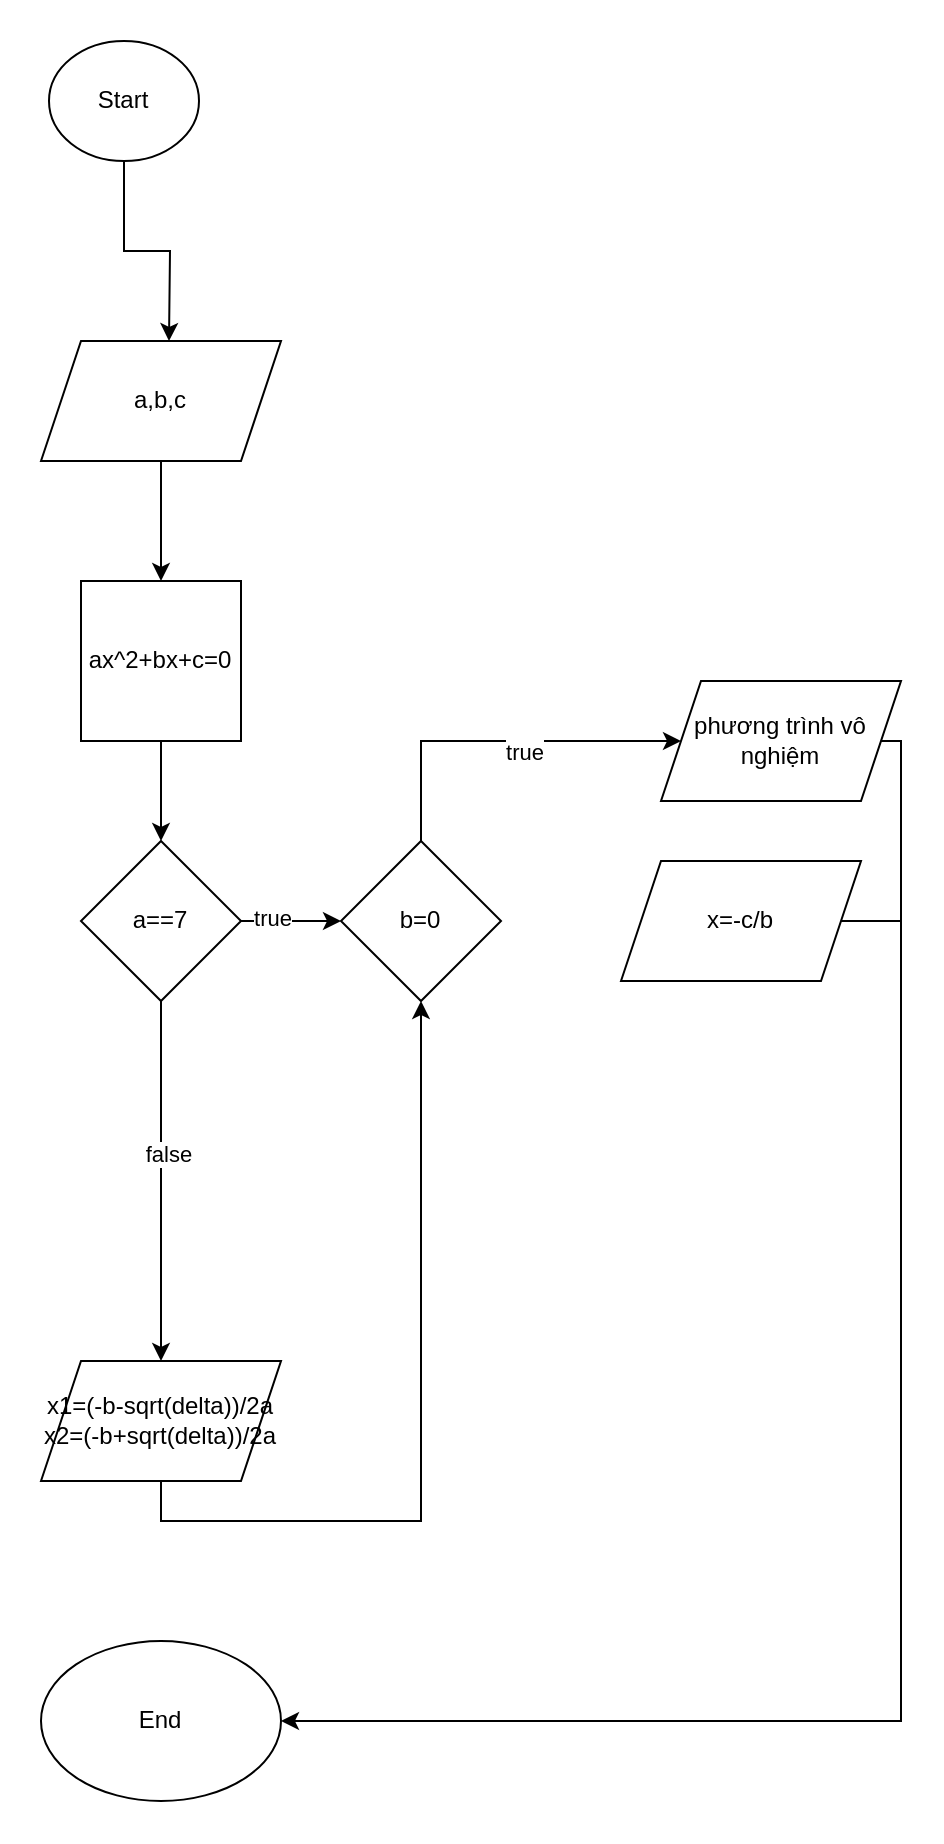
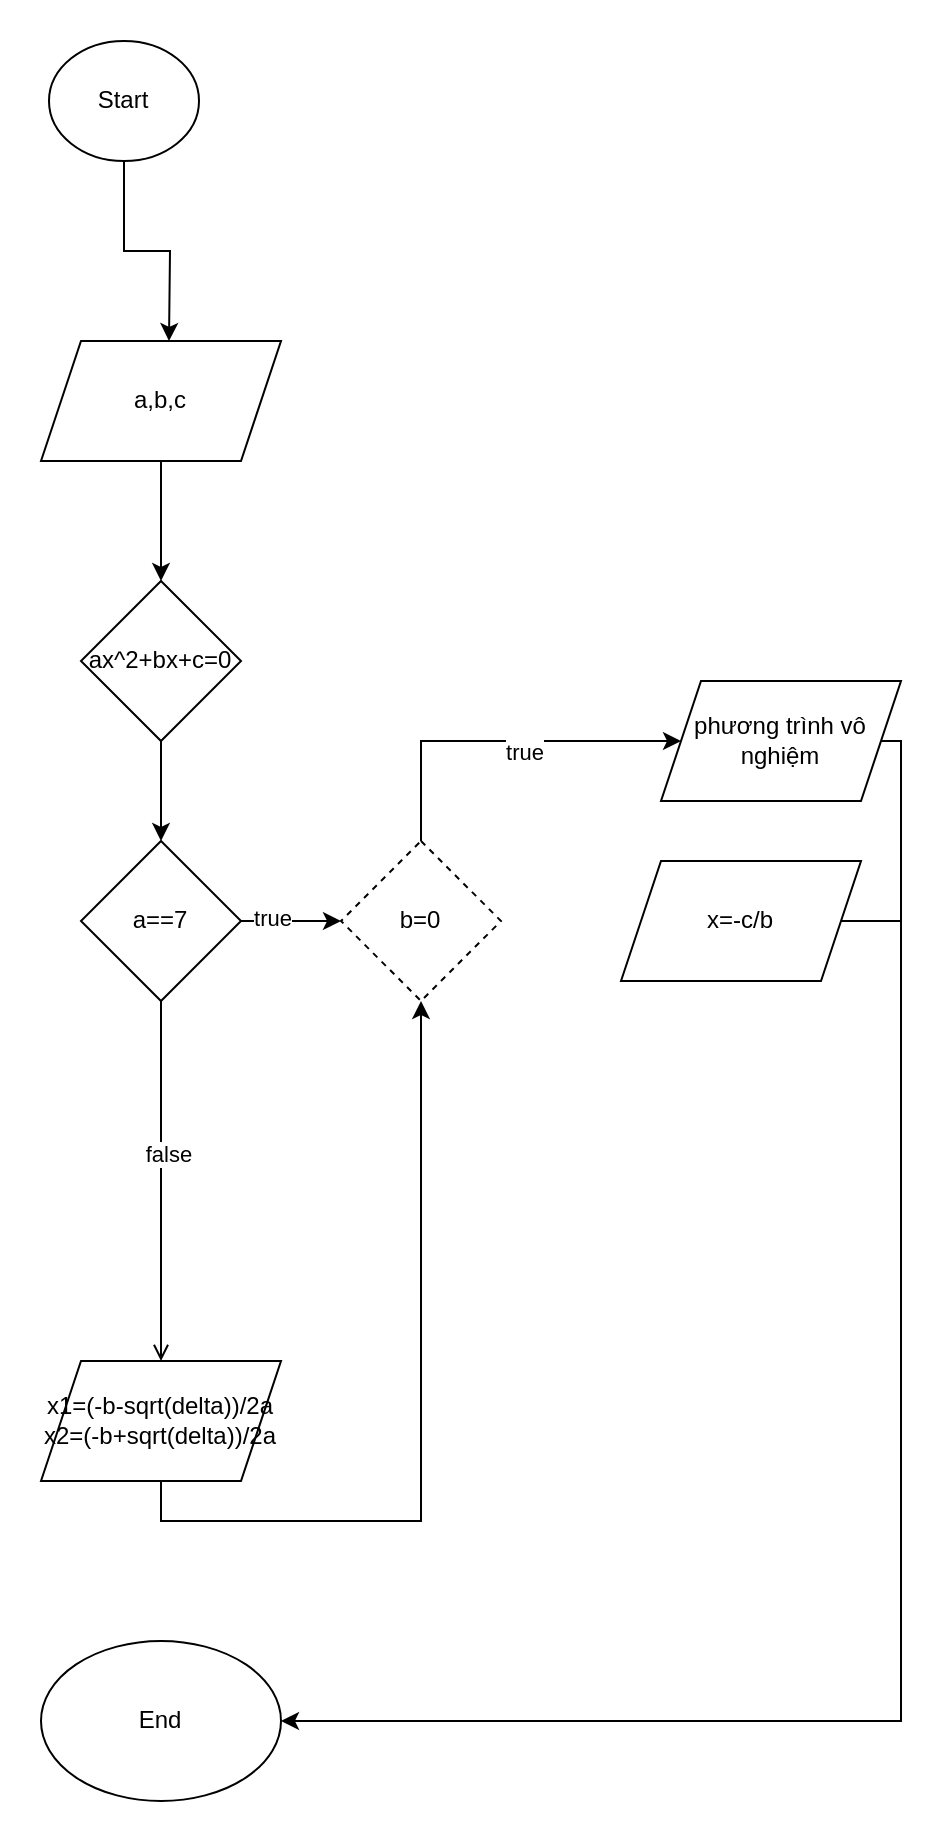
node "ax^2+bx+c=0": shape rectangle -> diamond
node "b=0": style solid -> dashed
edge "a==7" -> "x1=(-b-sqrt(delta))/2a x2=(-b+sqrt(delta))/2a": arrowhead classic -> open
